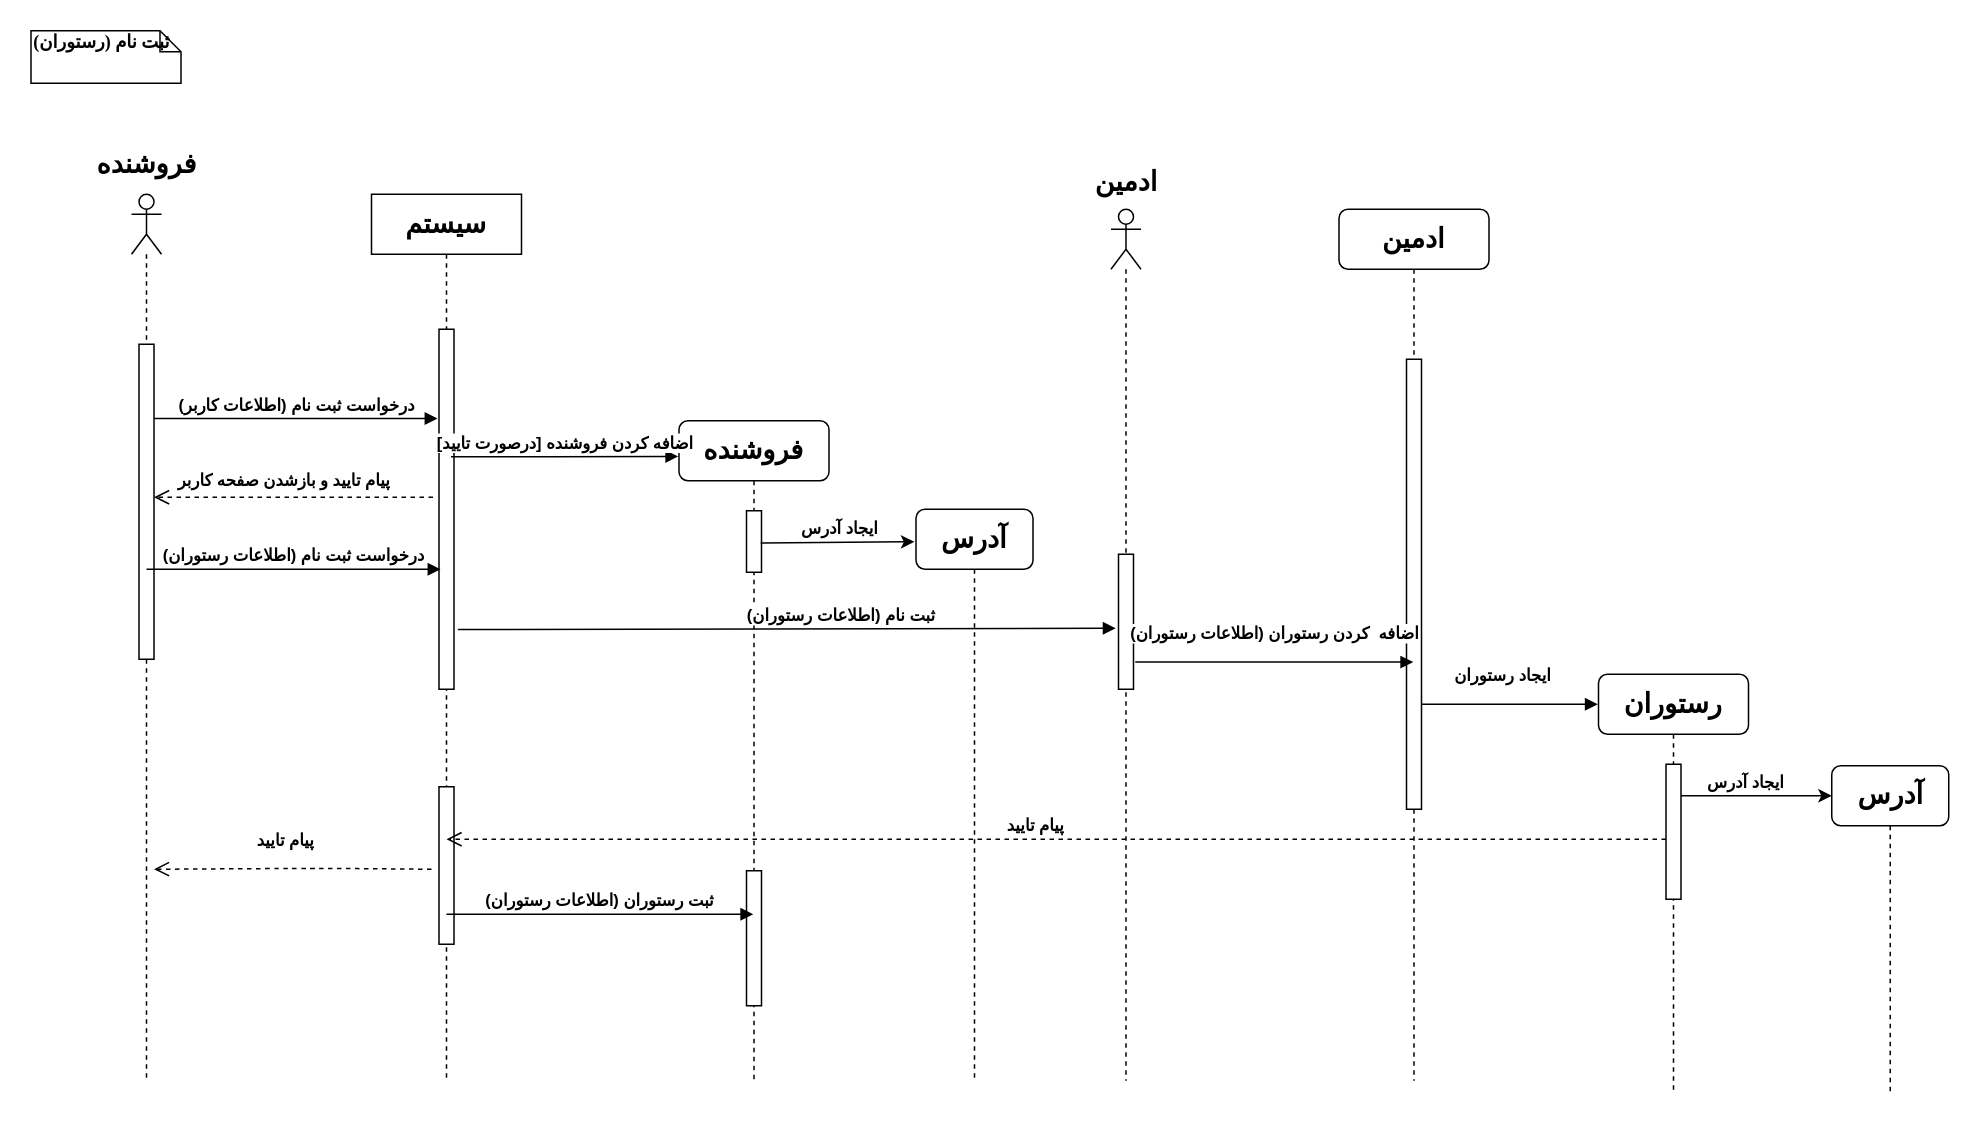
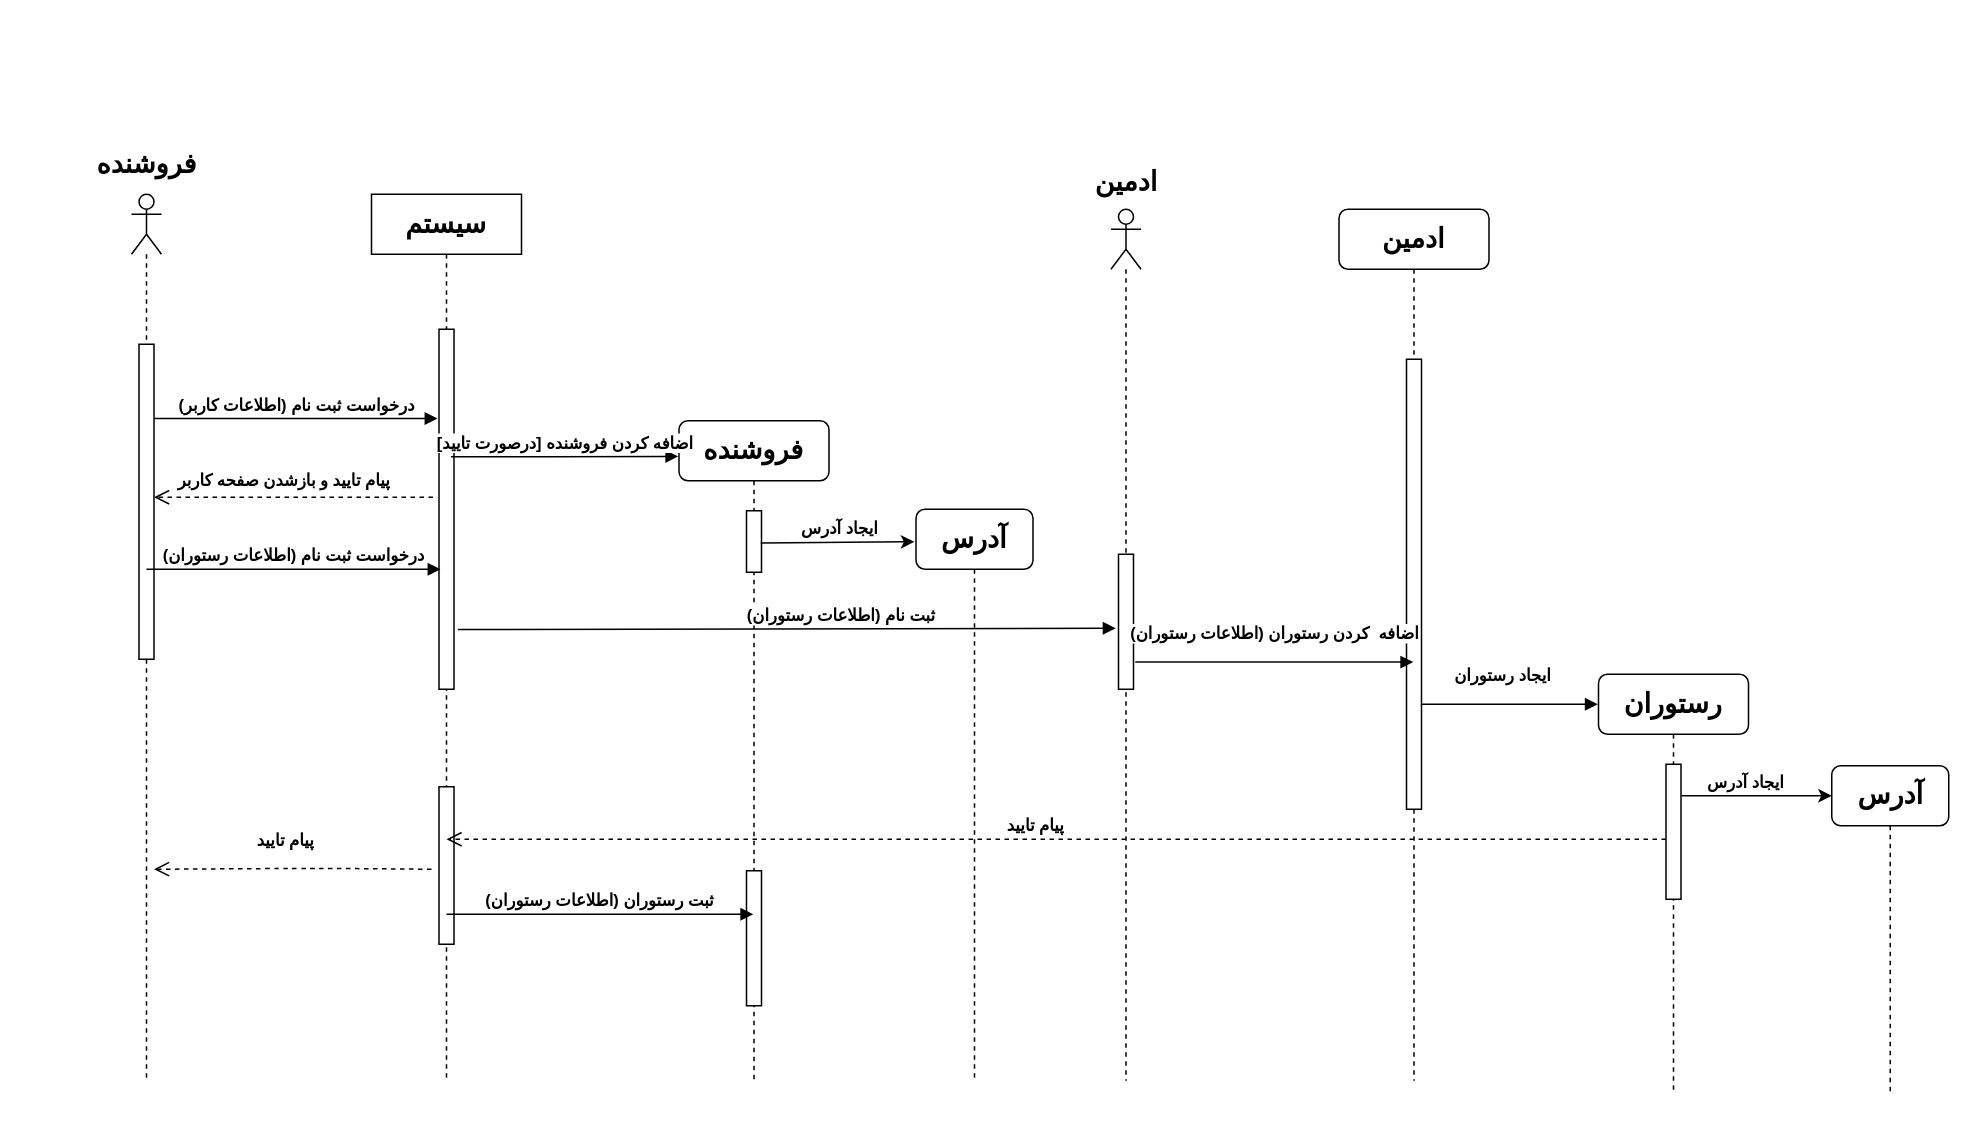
node "(ثبت نام (رستوران": removed
